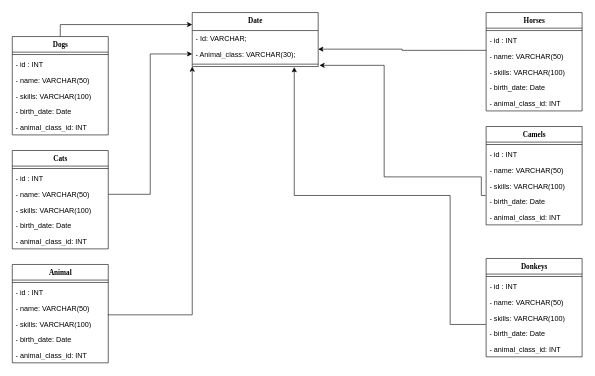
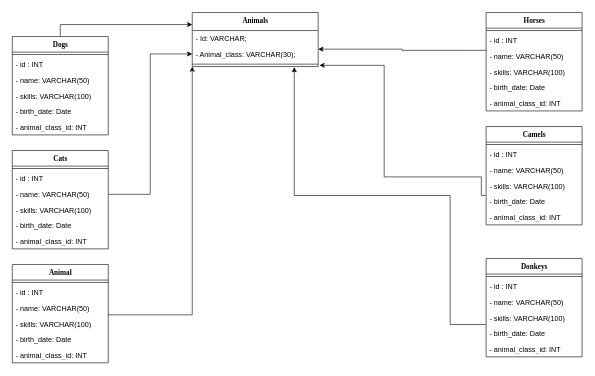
node "Date": label "Date" -> "Animals"
